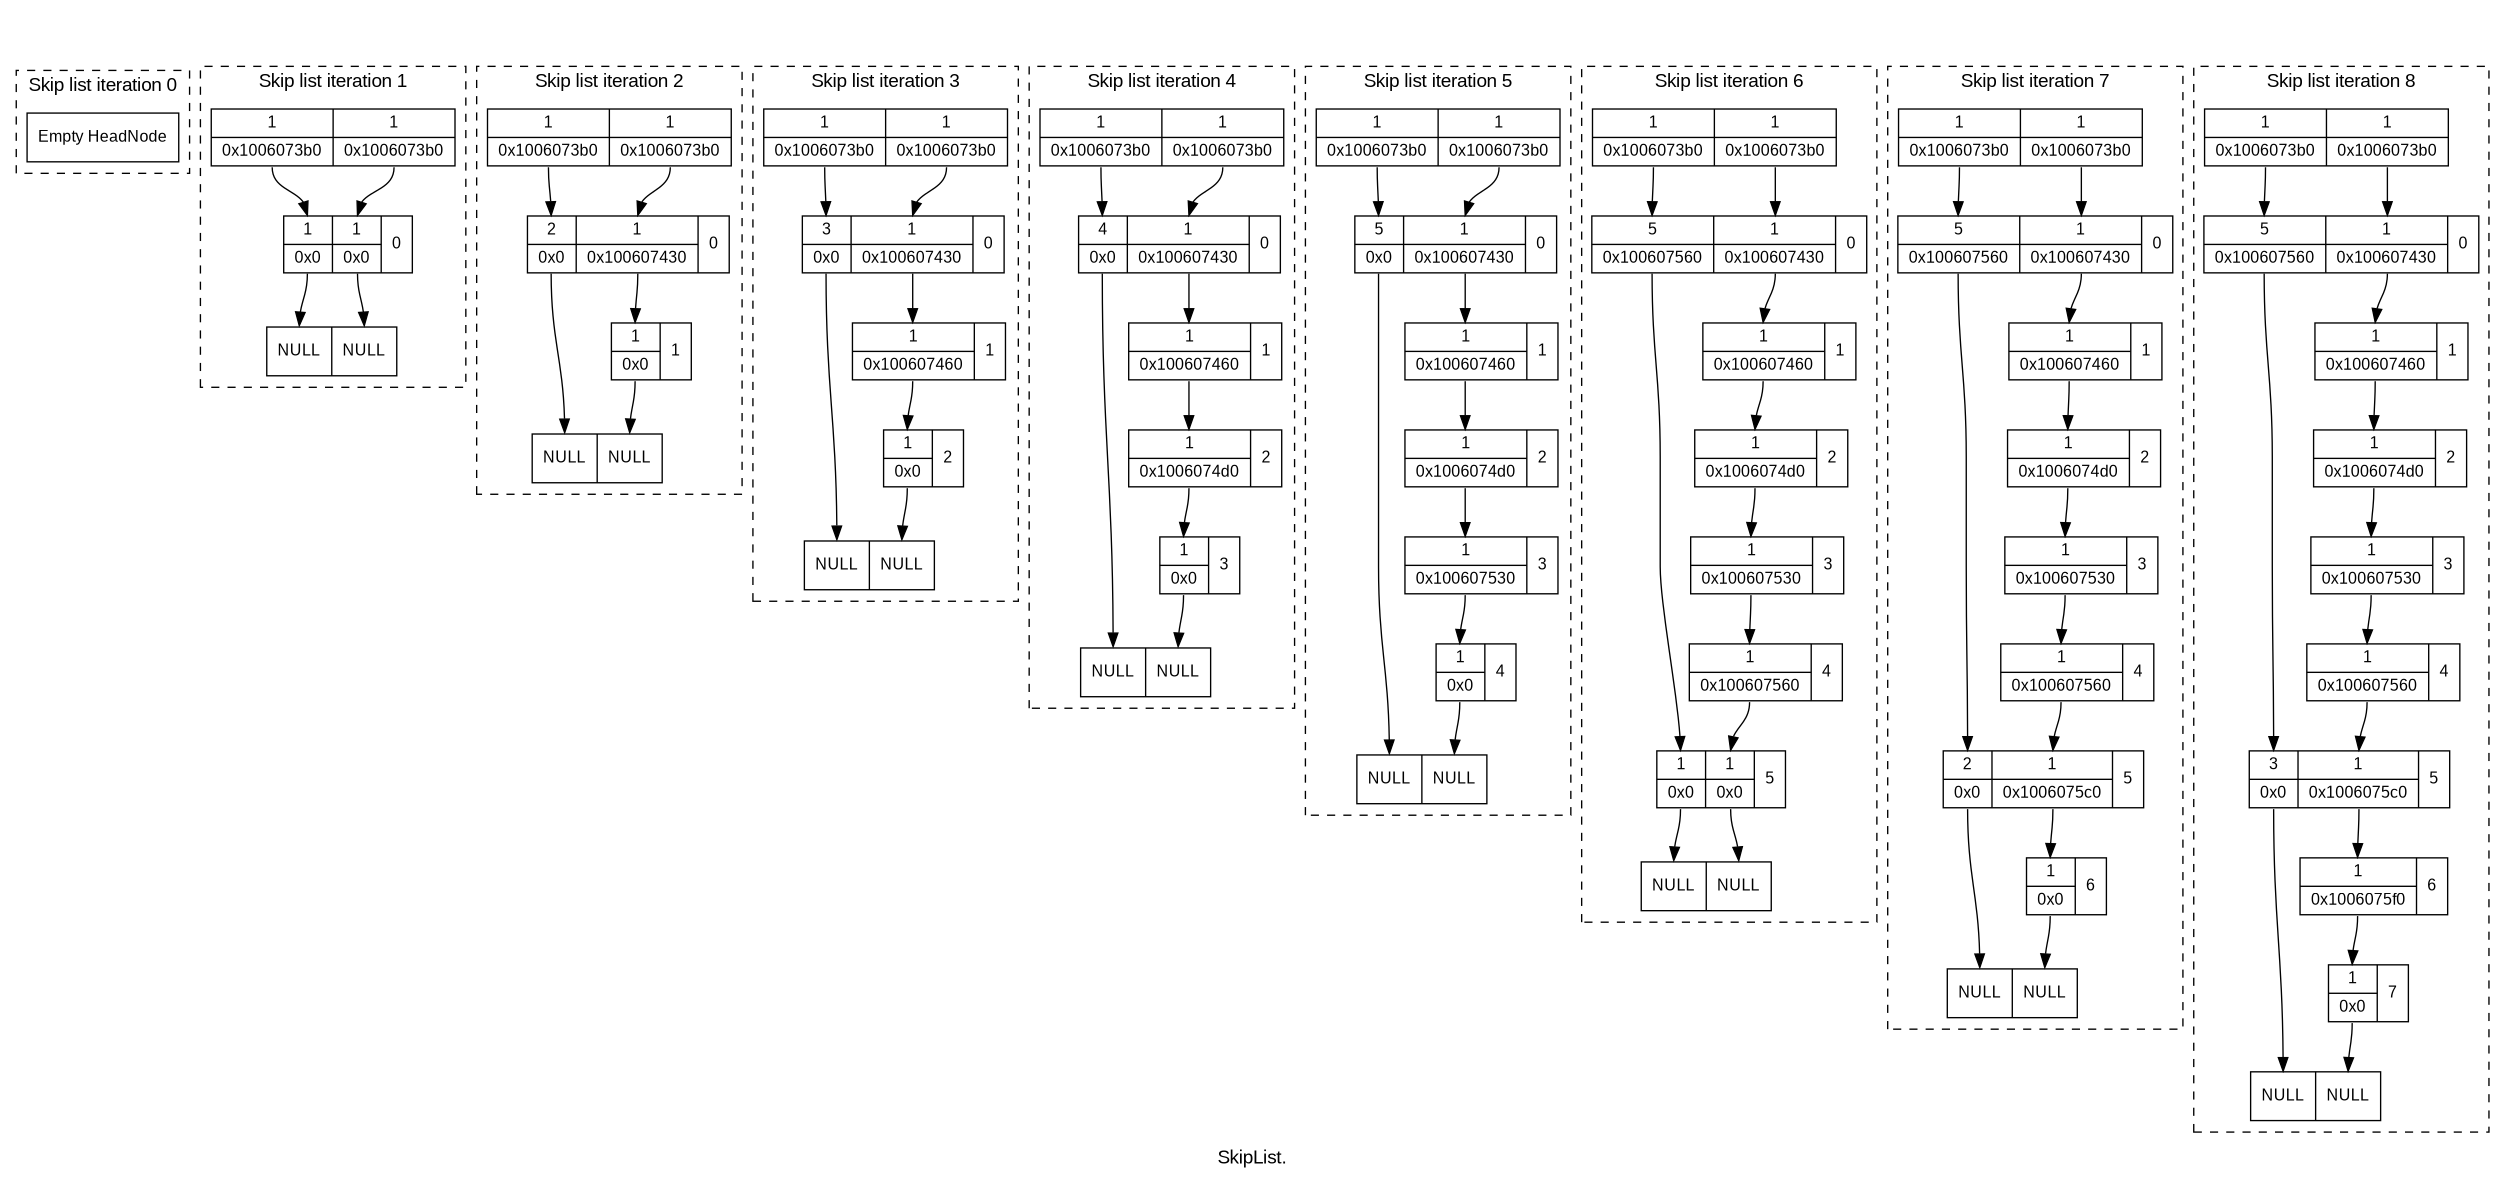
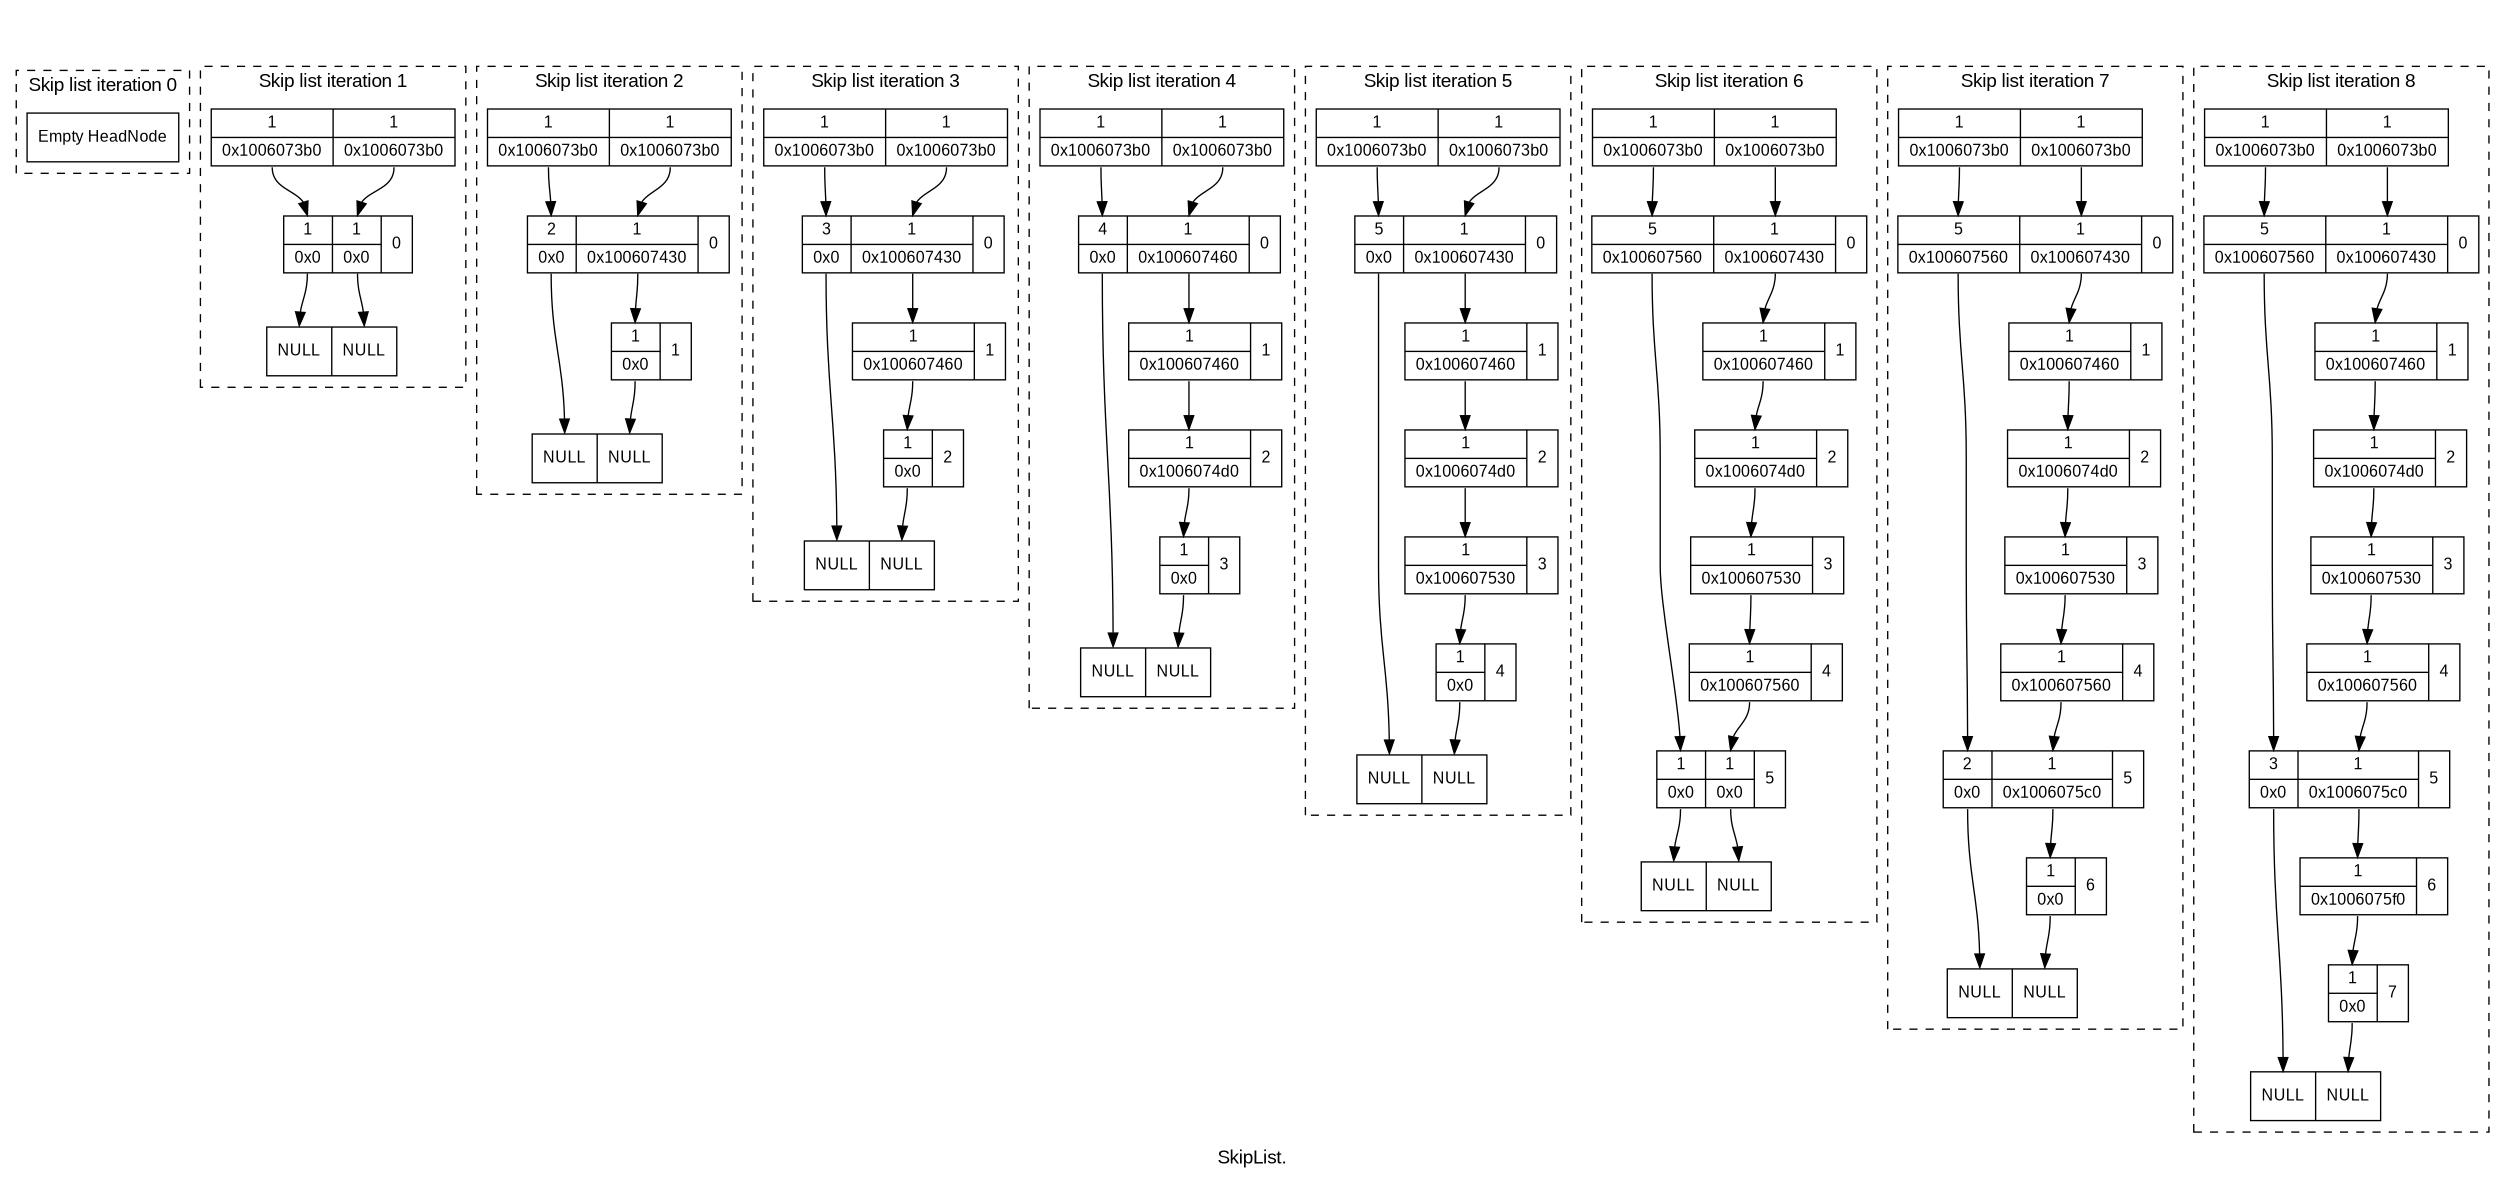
node "4": text "0x100607430" -> "0x100607460"
